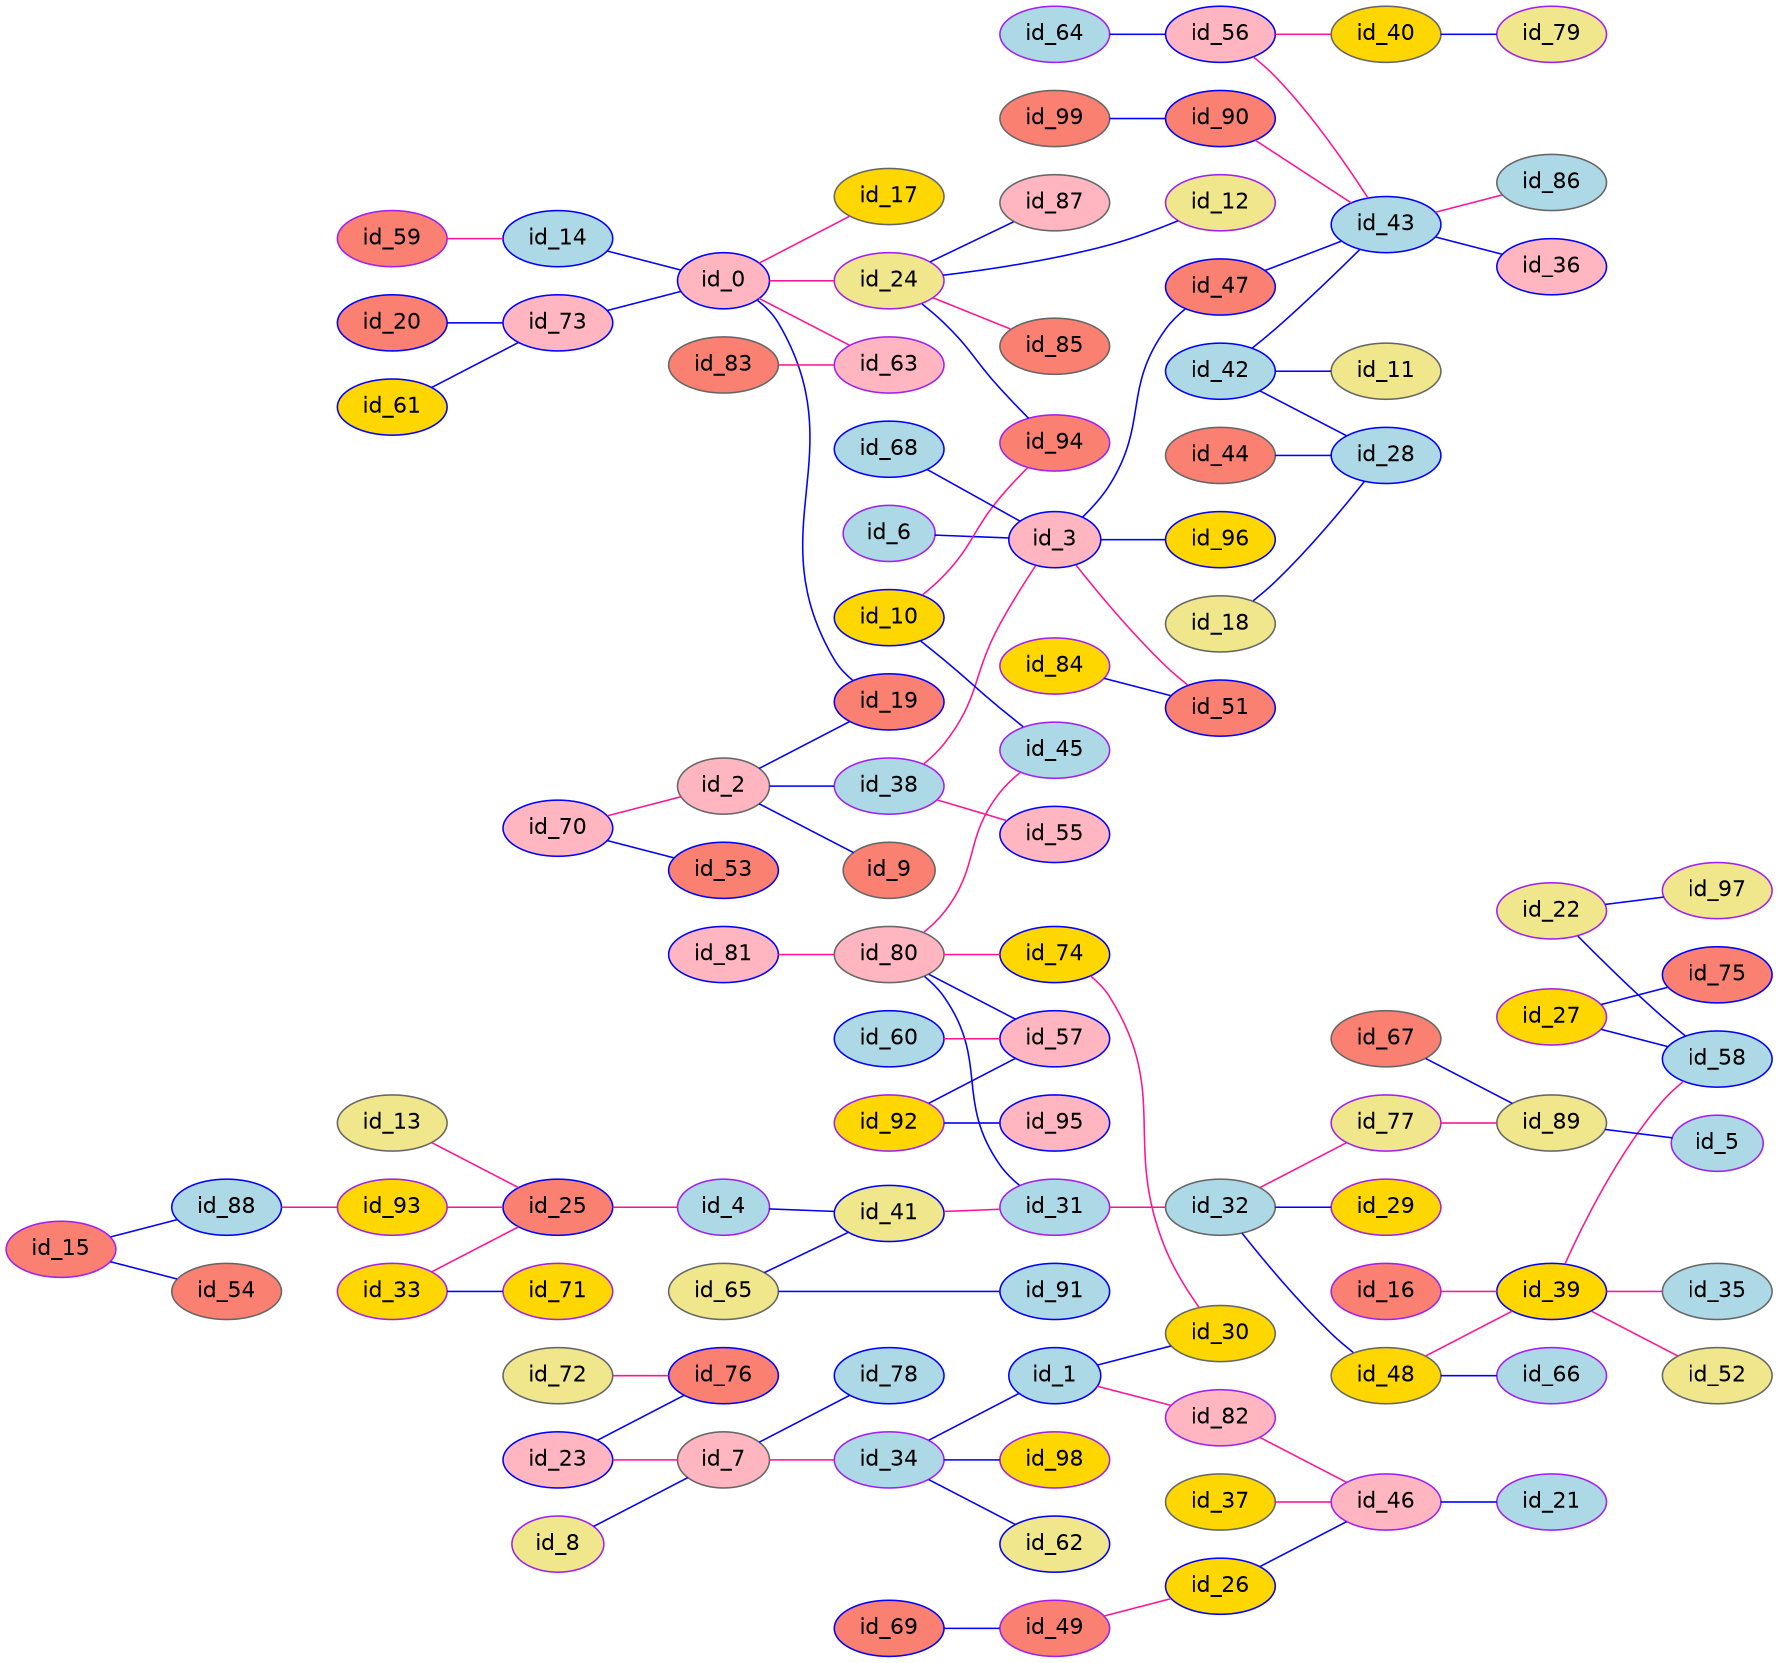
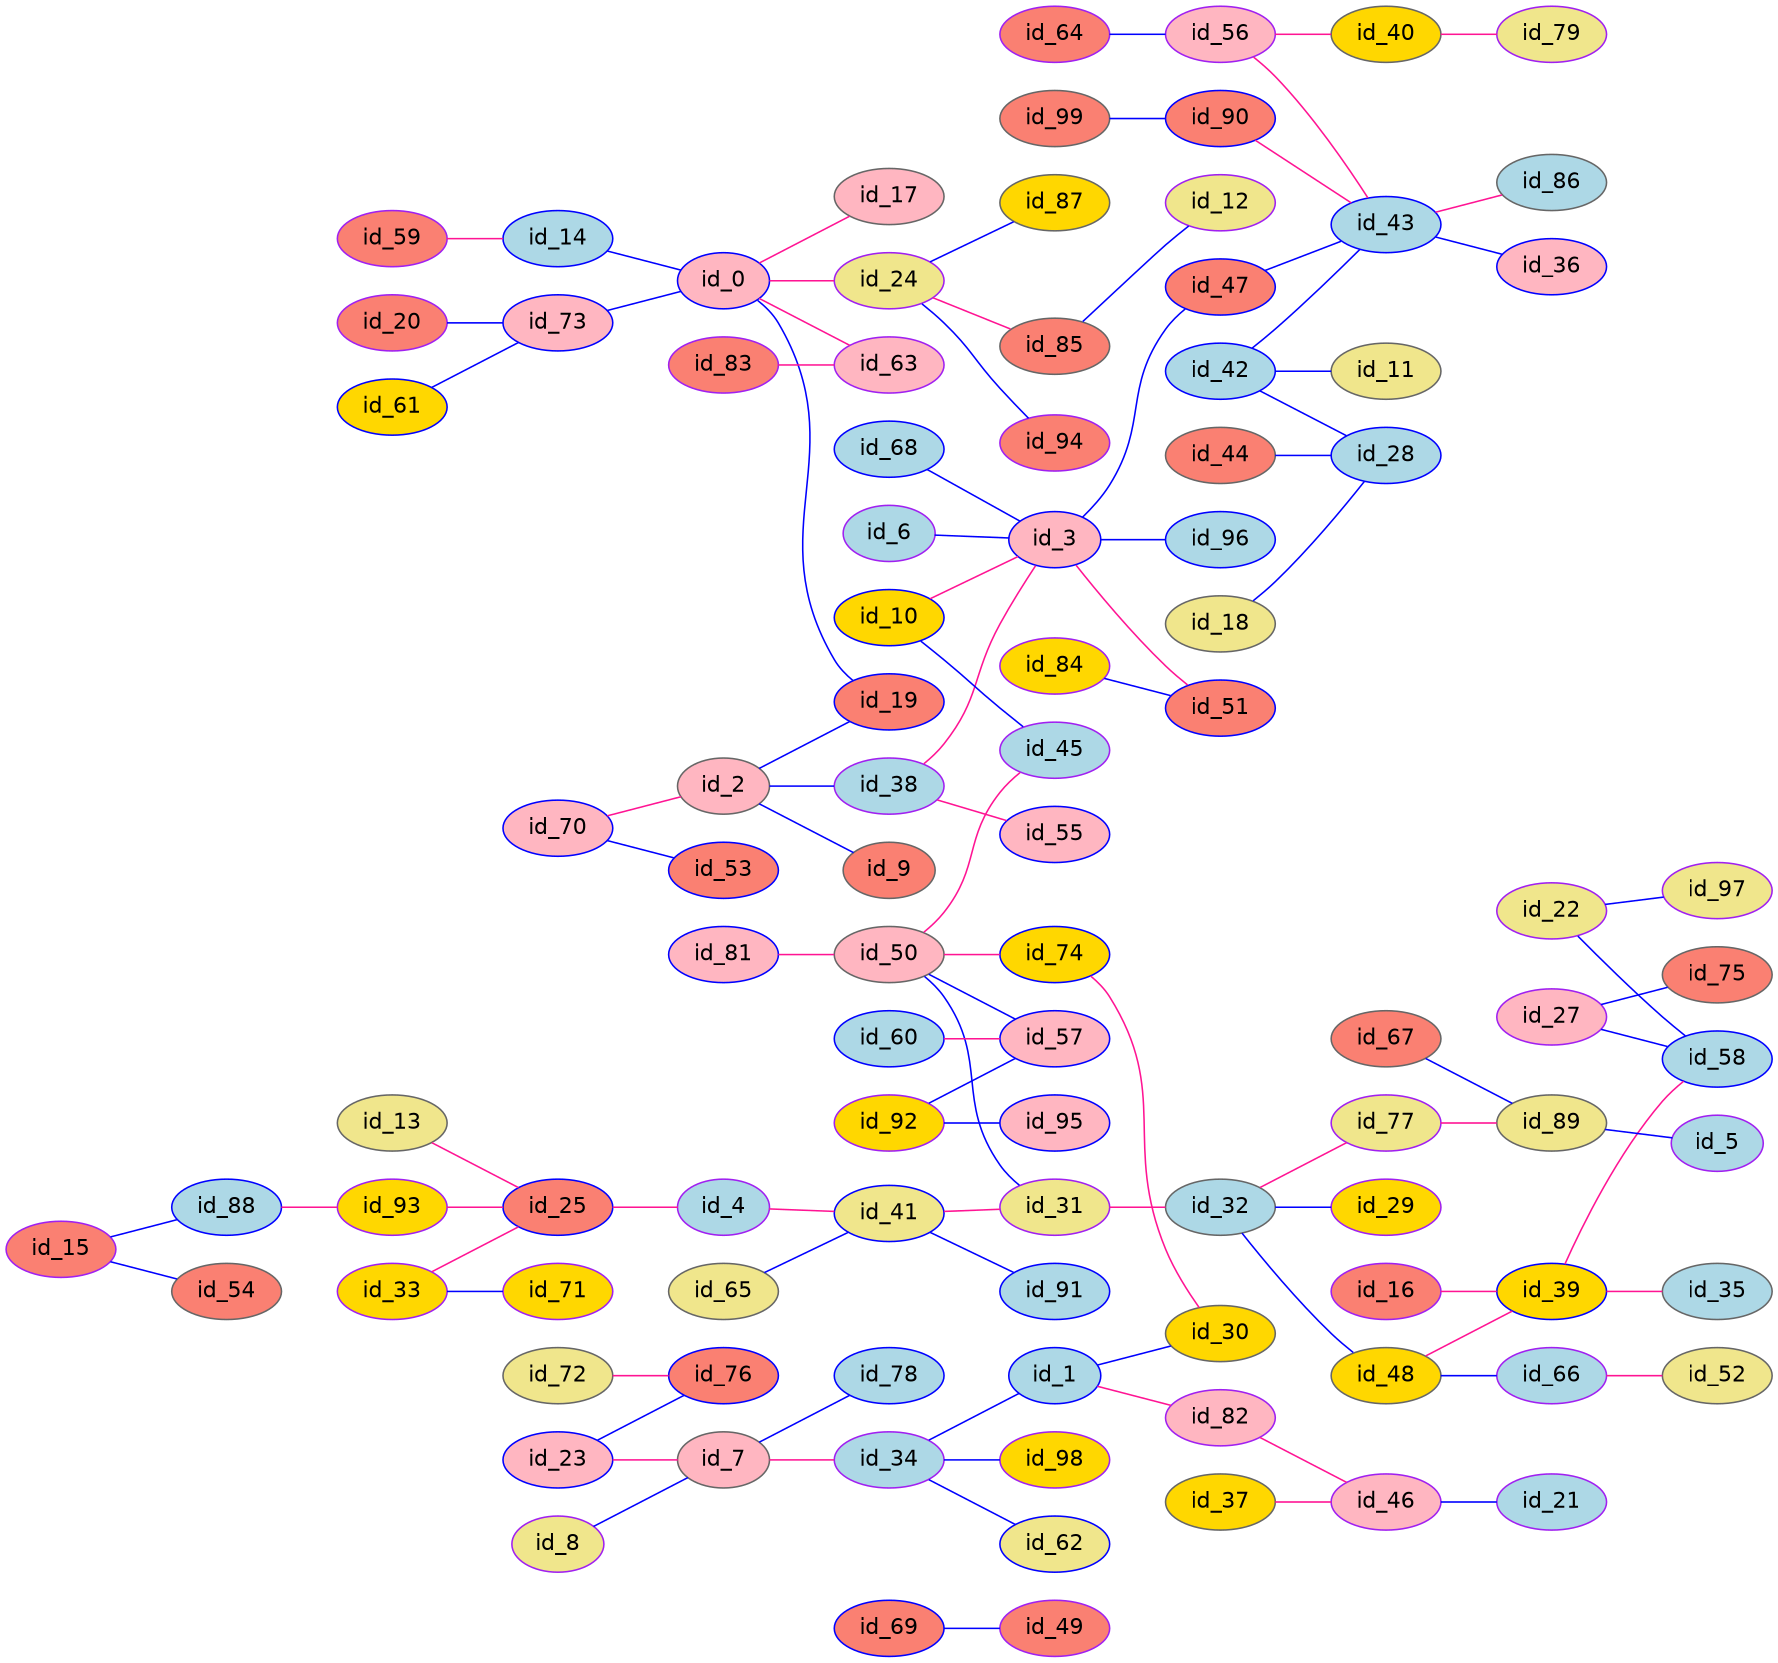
node "id_64": fillcolor lightblue -> salmon
node "id_56": color blue -> purple
edge "id_40" -- "id_79": color blue -> deeppink
node "id_17": fillcolor gold -> lightpink
node "id_87": fillcolor lightpink -> gold
edge "id_12" -- "id_24": now "id_12" -- "id_85"
node "id_20": color blue -> purple
node "id_83": color gray40 -> purple
edge "id_94" -- "id_10": now "id_3" -- "id_10"
node "id_96": fillcolor gold -> lightblue
node "id_80": label "id_80" -> "id_50"
node "id_75": color blue -> gray40
node "id_27": fillcolor gold -> lightpink
node "id_31": fillcolor lightblue -> khaki
edge "id_4" -- "id_41": color blue -> deeppink
edge "id_65" -- "id_91": now "id_41" -- "id_91"
edge "id_39" -- "id_52": now "id_66" -- "id_52"
node "id_26": removed
